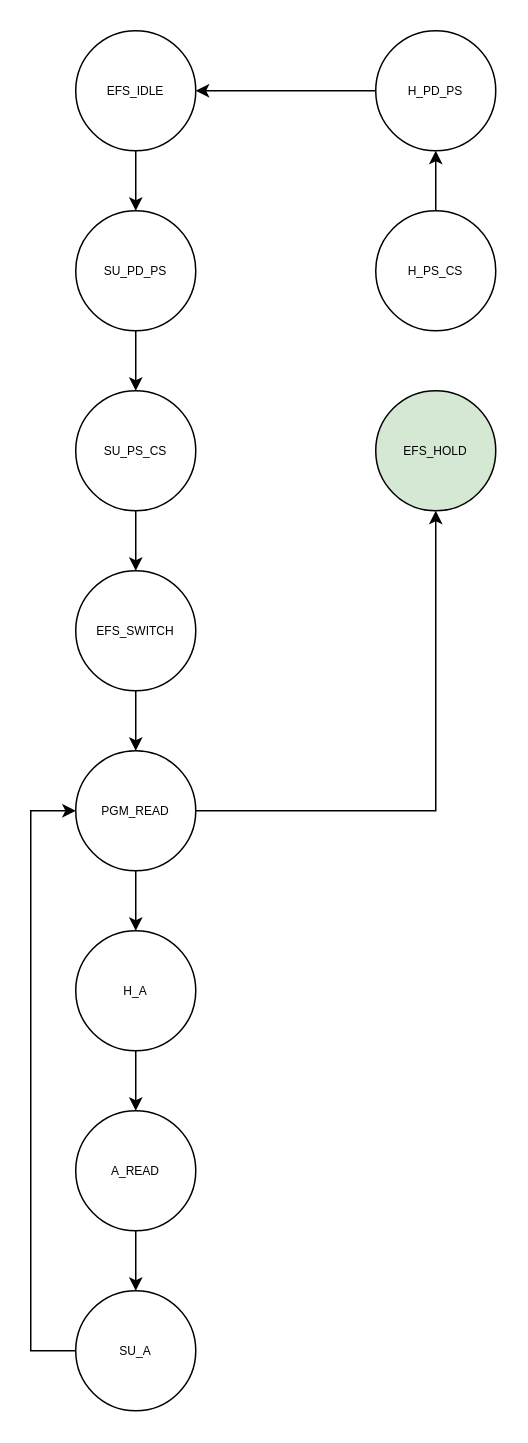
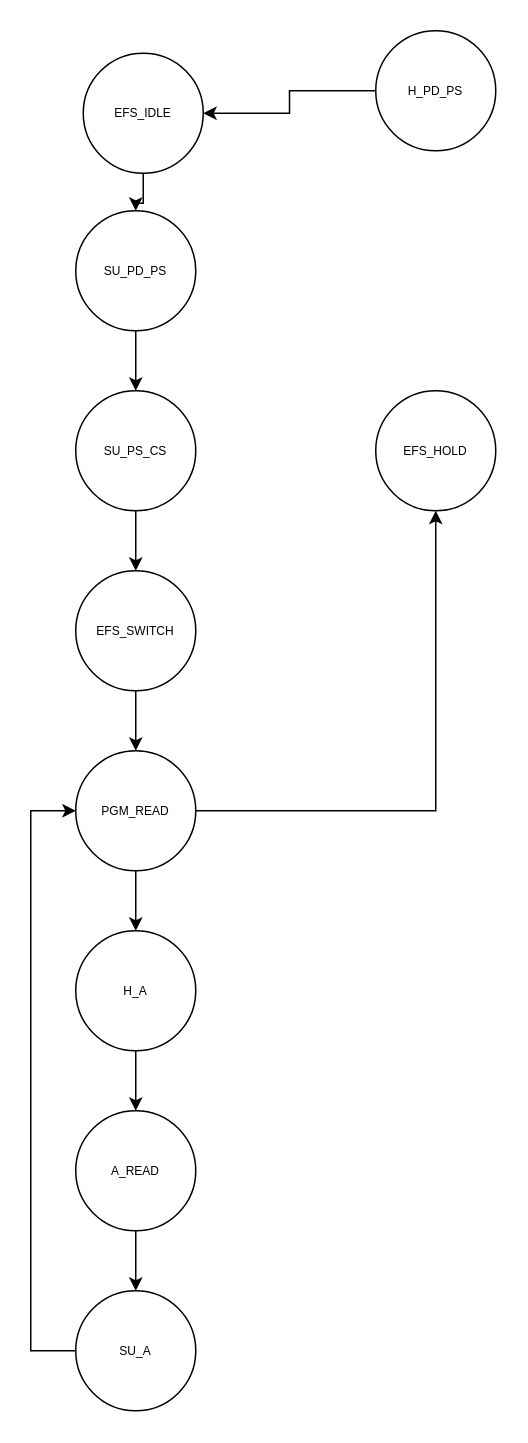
node "EFS_IDLE": moved (136, 91) -> (143, 113)
edge "H_PS_CS" -> "H_PD_PS": removed
node "H_PS_CS": removed
node "EFS_HOLD": fillcolor #d5e8d4 -> #ffffff
